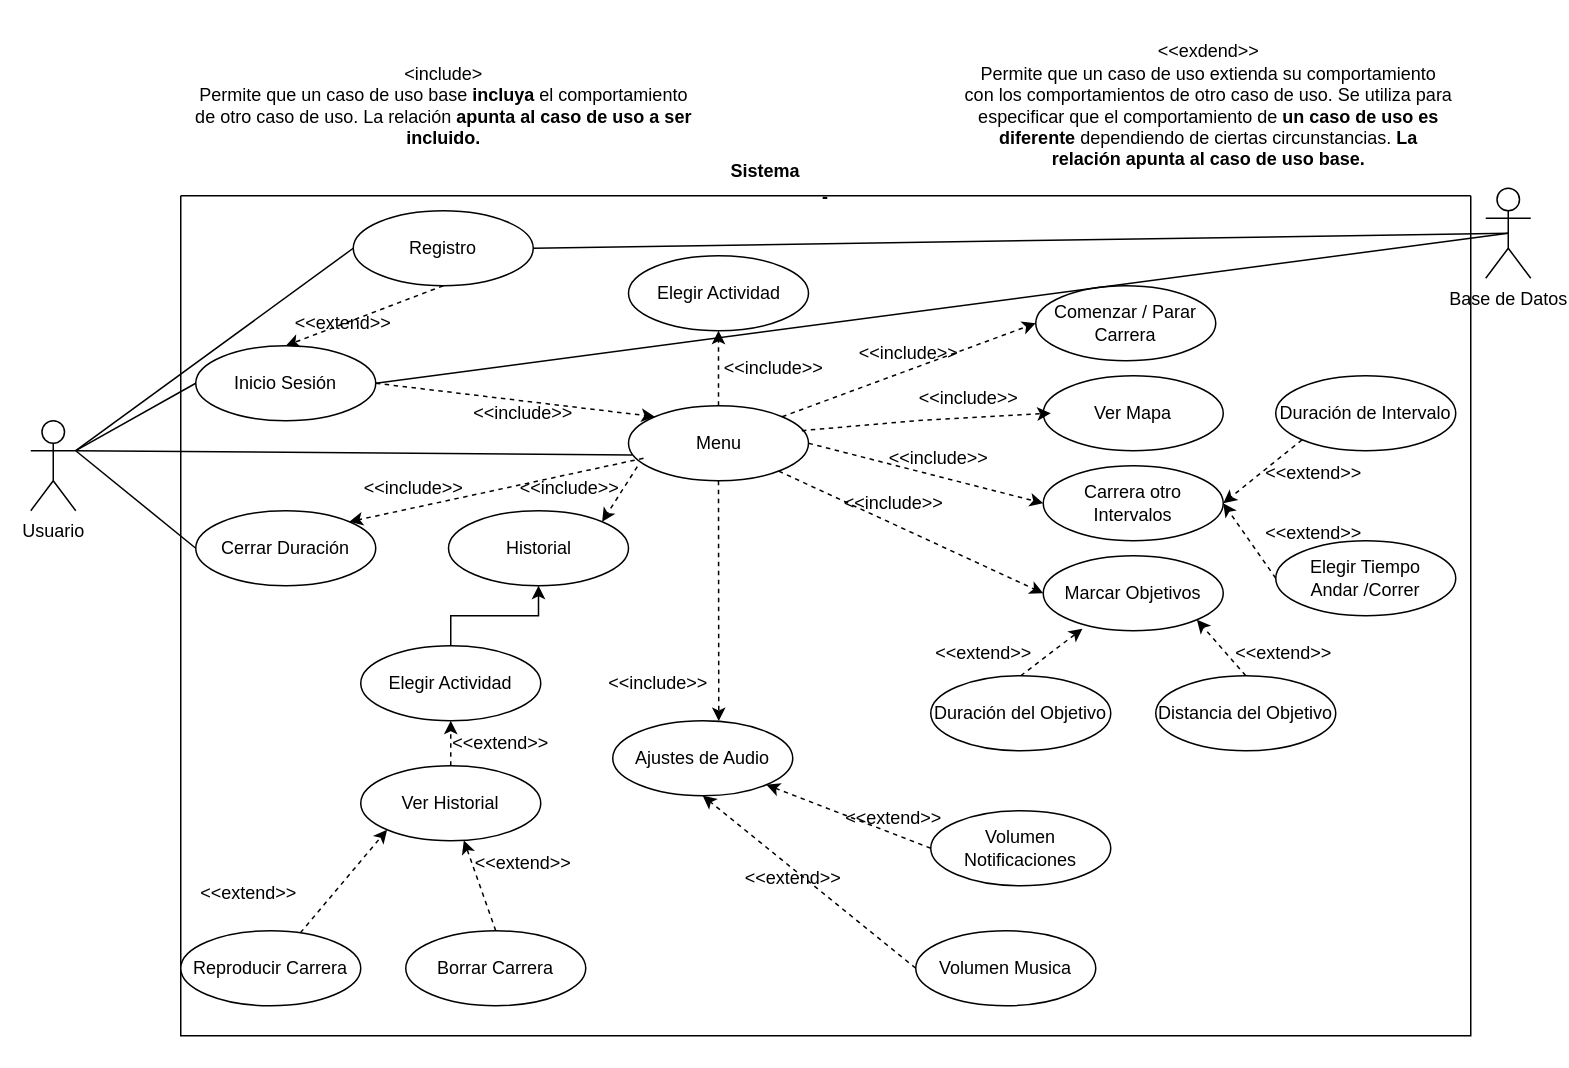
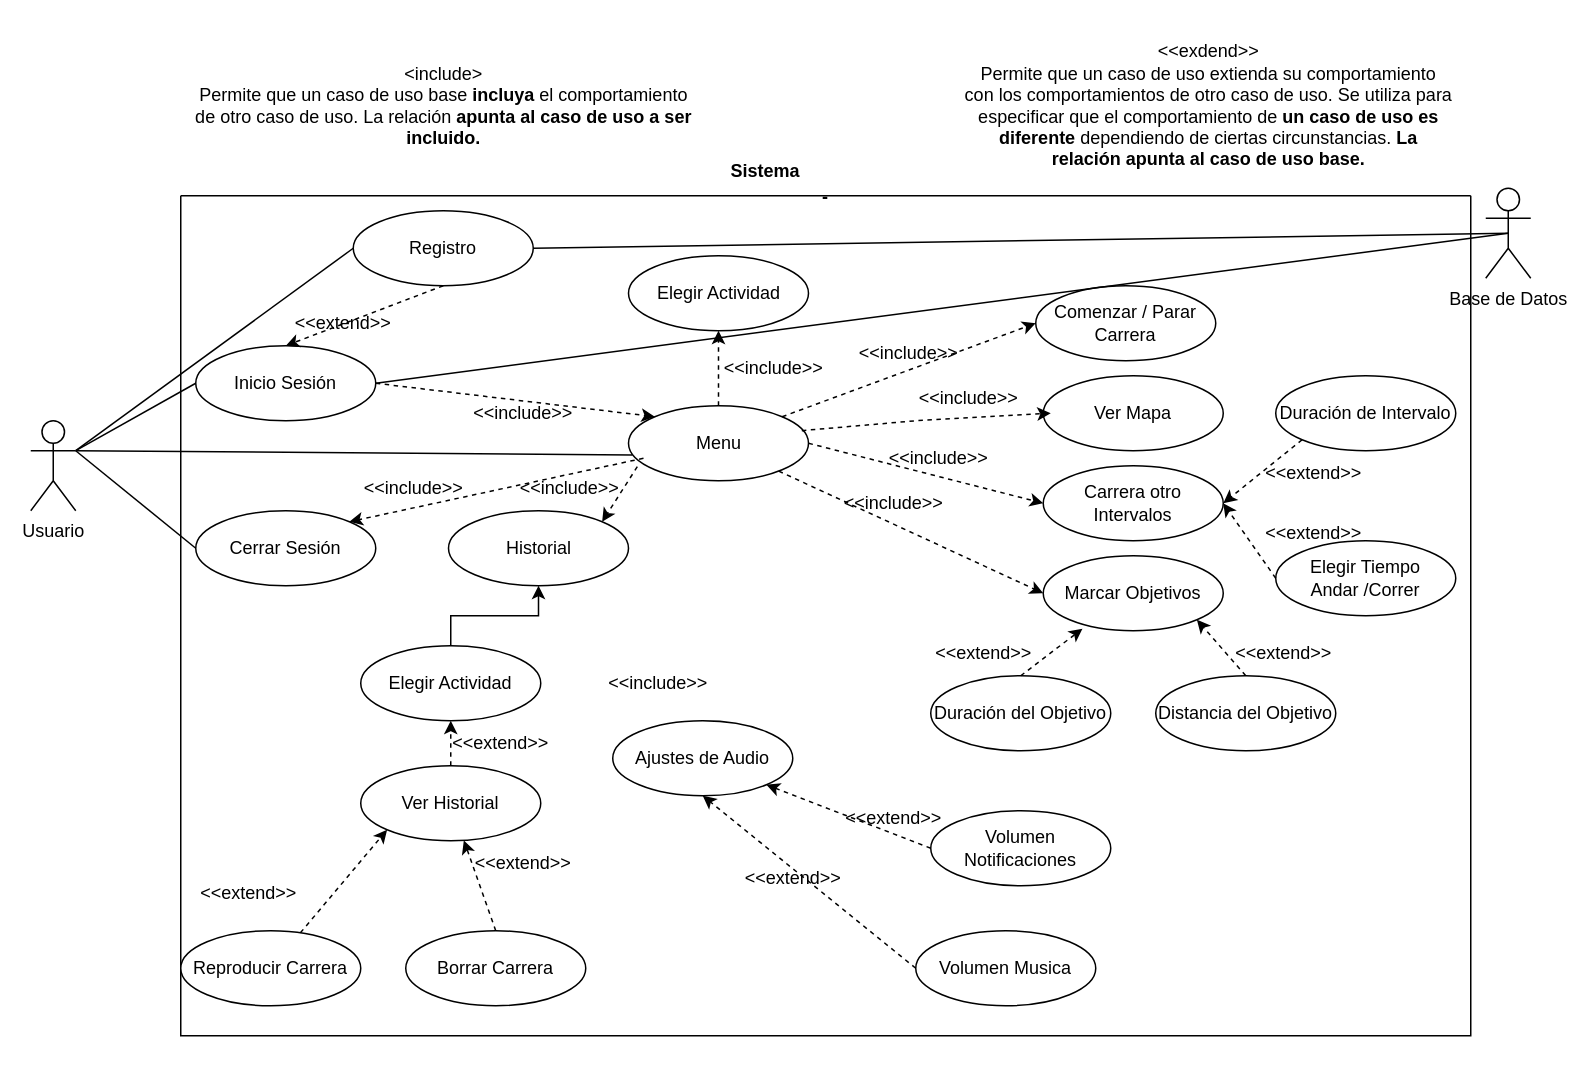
node "Cerrar Duración": label "Cerrar Duración" -> "Cerrar Sesión"
edge "Menu" -> "Ajustes de Audio": removed
